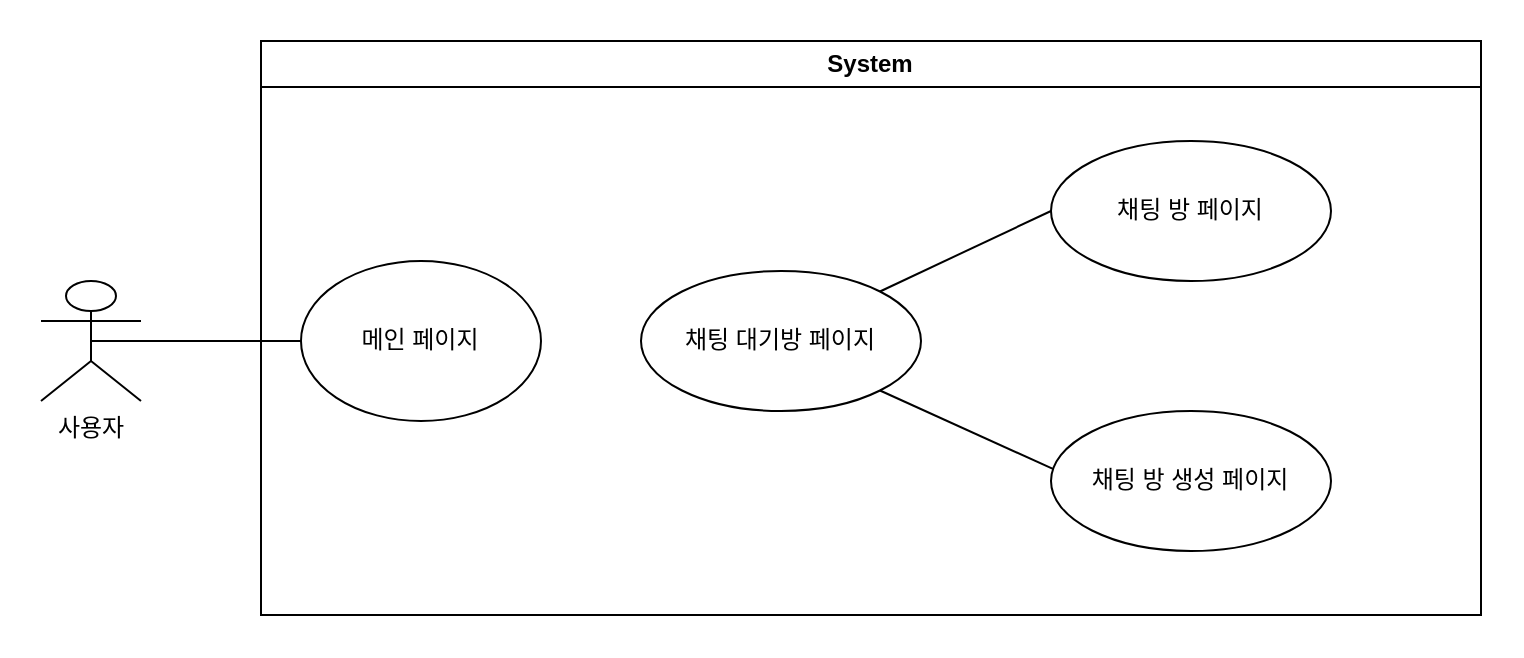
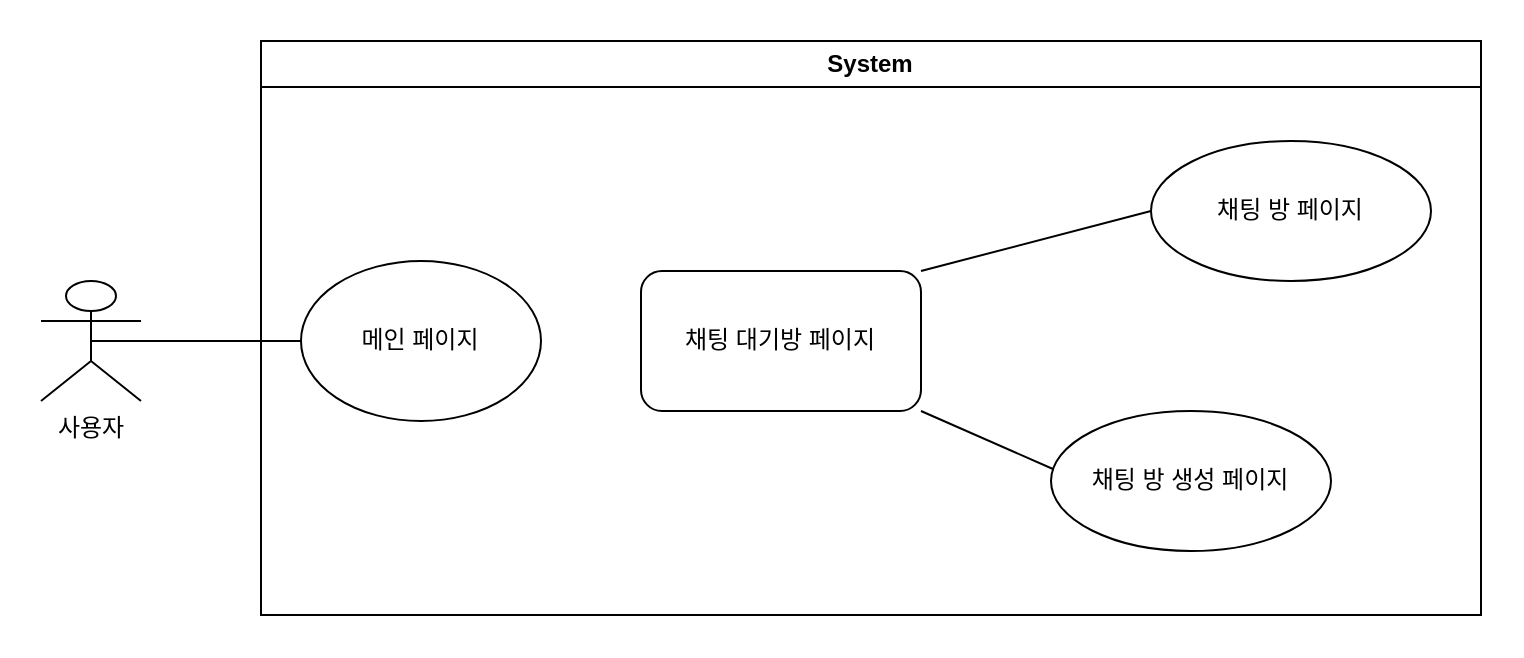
node "채팅 방 페이지": moved (1191, 211) -> (1291, 211)
node "채팅 대기방 페이지": shape ellipse -> rounded rectangle
